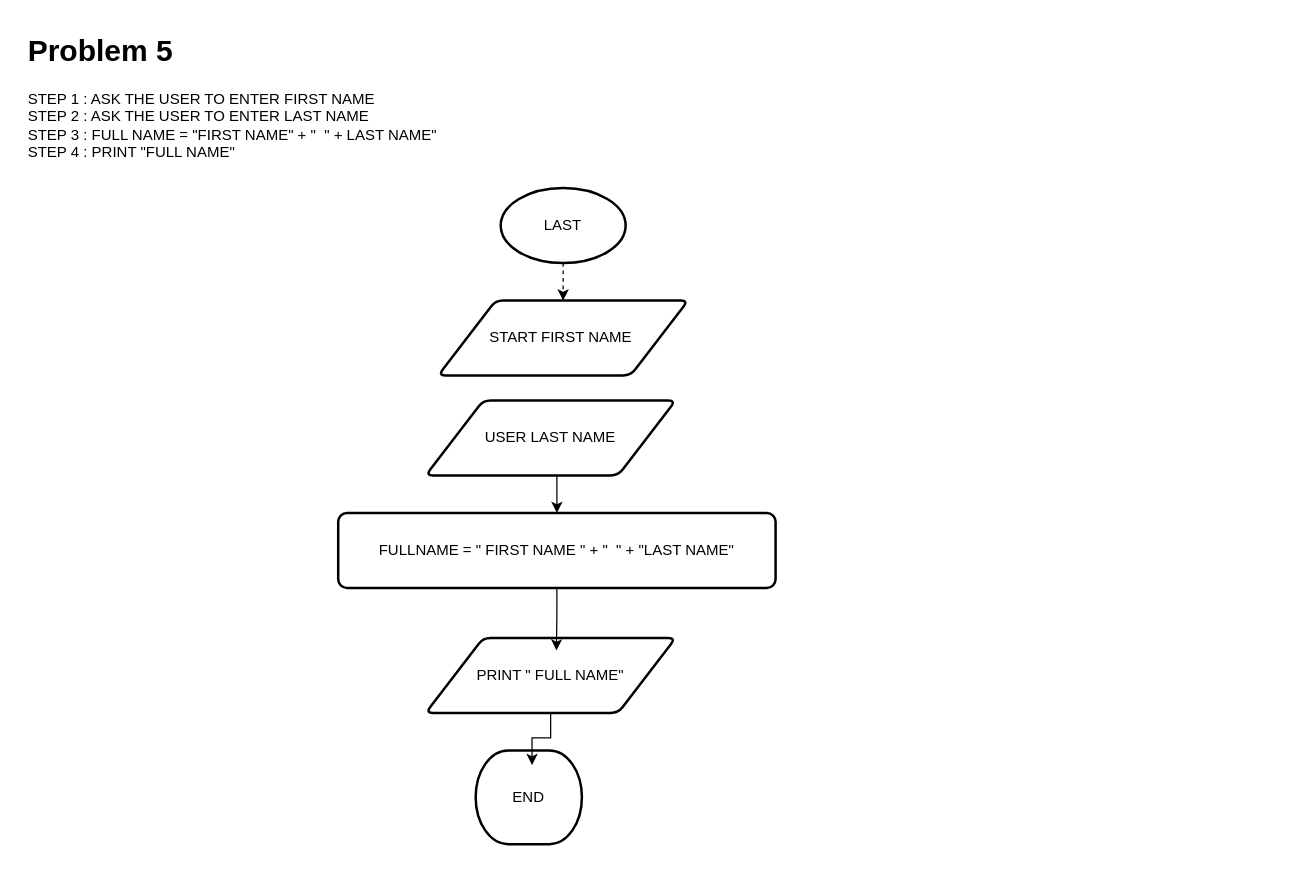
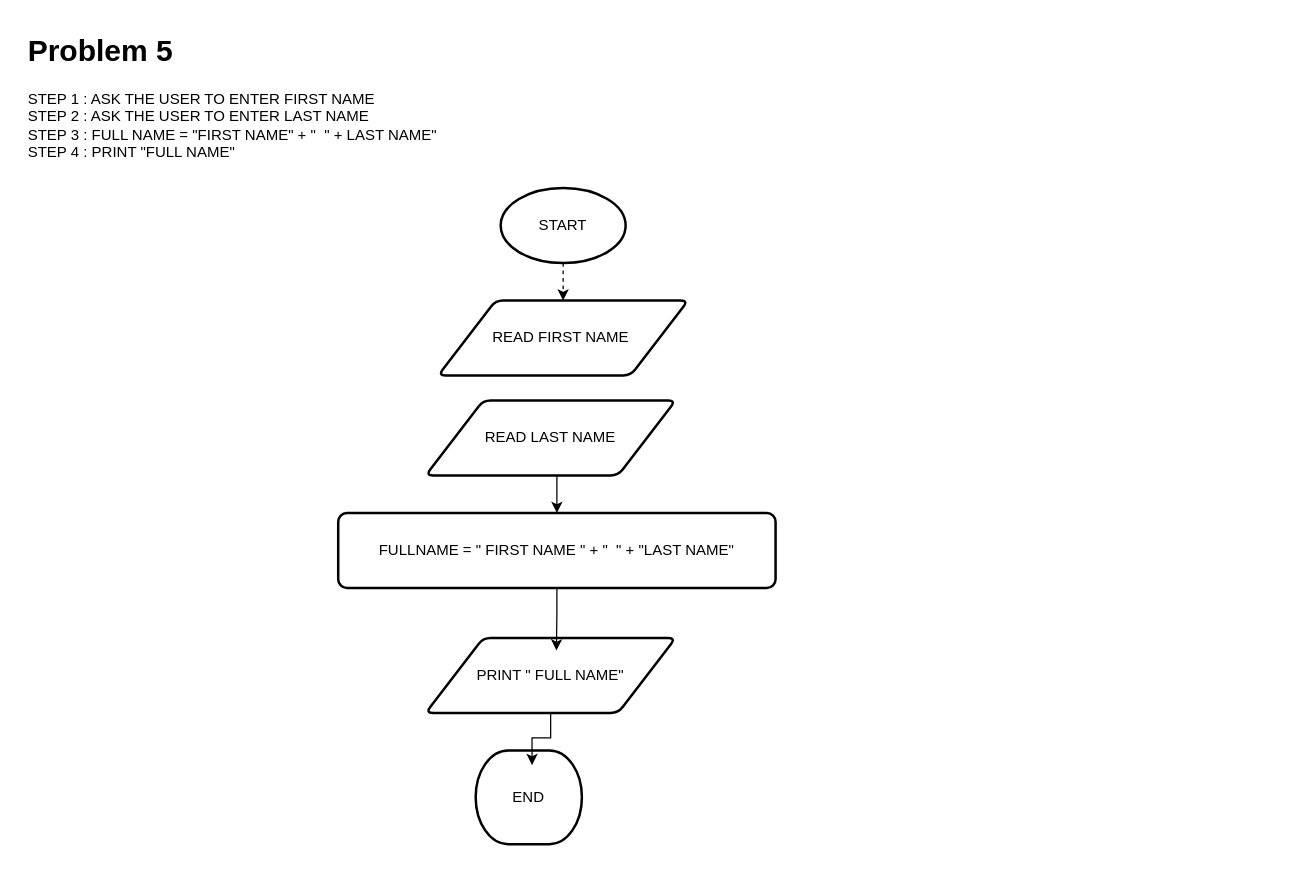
node "LAST": label "LAST" -> "START"
node "START FIRST NAME": label "START FIRST NAME" -> "READ FIRST NAME"
node "USER LAST NAME": label "USER LAST NAME" -> "READ LAST NAME"
